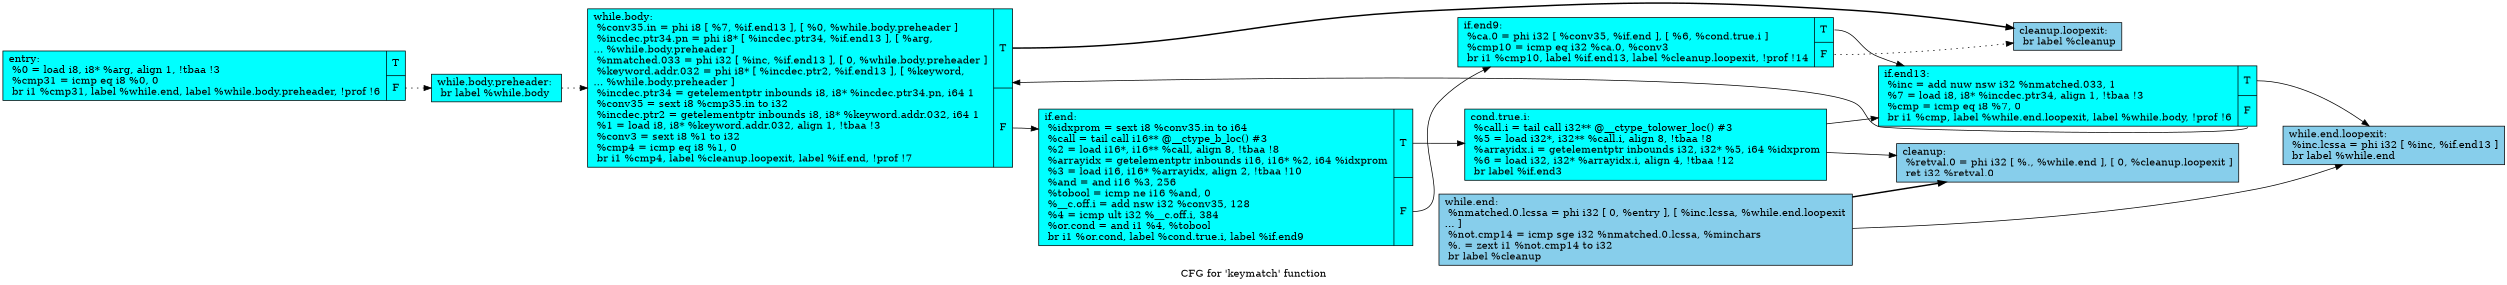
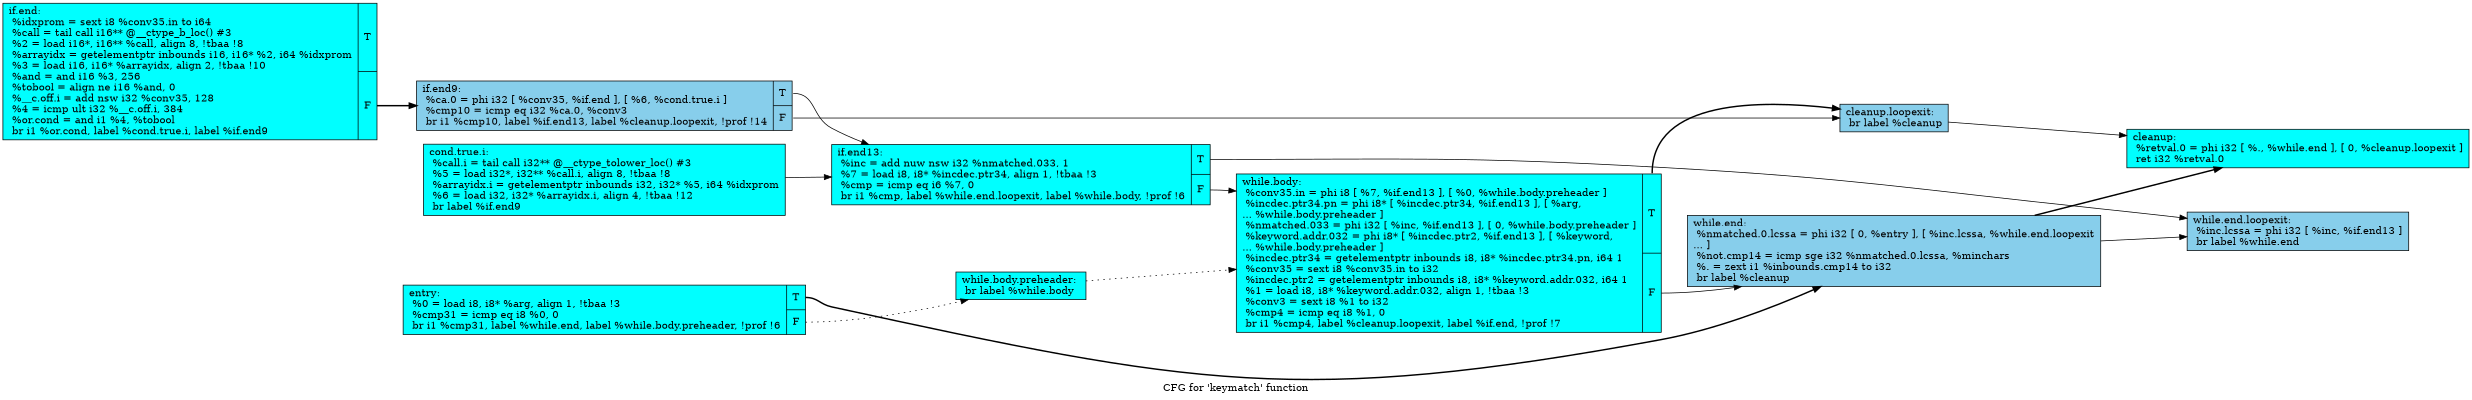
node "if.end9:": fillcolor cyan -> skyblue
edge "if.end9:" -> "cleanup.loopexit:": style dotted -> solid
node "while.body:": text "%conv35 = sext i8 %cmp35.in to i32" -> "%conv35 = sext i8 %conv35.in to i32"
node "if.end13:": text "%cmp = icmp eq i8 %7, 0" -> "%cmp = icmp eq i6 %7, 0"
edge "while.body:" -> "if.end:": now "while.body:" -> "while.end:"
edge "if.end:" -> "if.end9:": style solid -> bold
edge "if.end:" -> "cond.true.i:": removed
edge "cond.true.i:" -> "cleanup:": now "cleanup.loopexit:" -> "cleanup:"
node "cleanup:": fillcolor skyblue -> cyan
node "cond.true.i:": text "br label %if.end3" -> "br label %if.end9"
node "if.end:": text "%tobool = icmp ne i16 %and, 0" -> "%tobool = align ne i16 %and, 0"
node "while.end:": text "%. = zext i1 %not.cmp14 to i32" -> "%. = zext i1 %inbounds.cmp14 to i32"
edge "entry:" -> "while.end:": added
